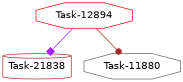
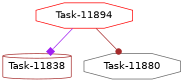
node "Task-12894": label "Task-12894" -> "Task-11894"
node "Task-21838": label "Task-21838" -> "Task-11838"
